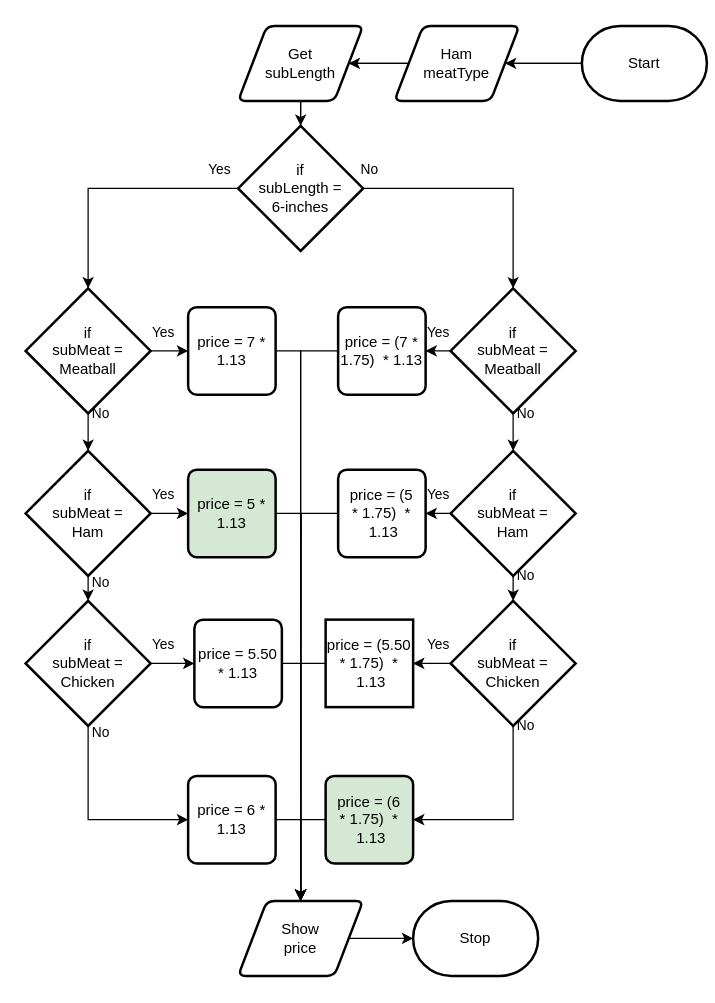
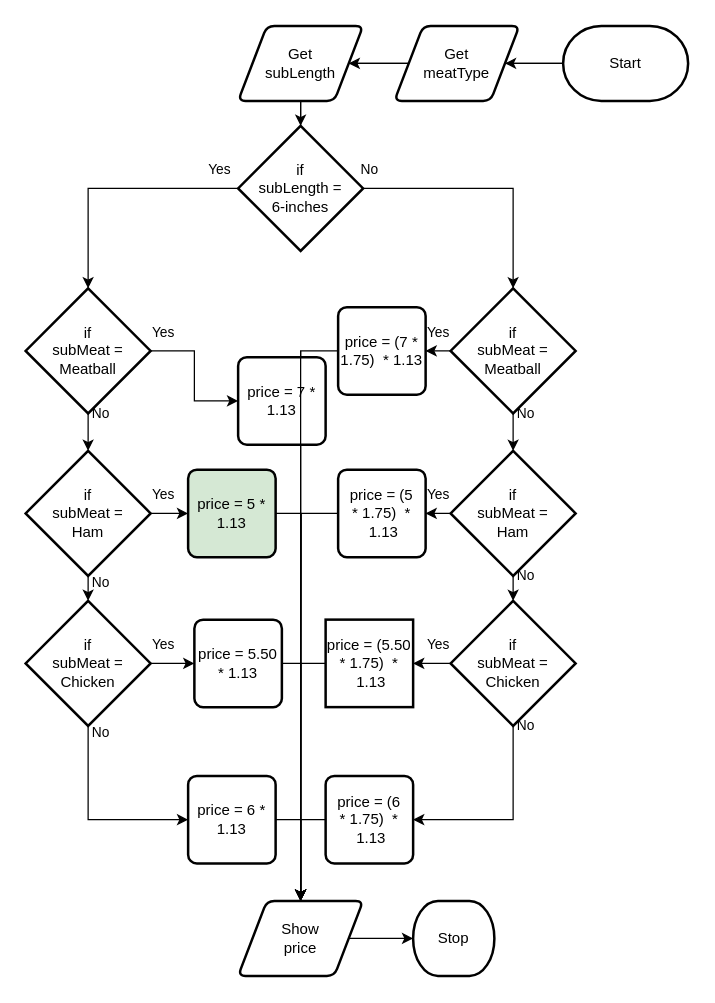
node "Ham meatType": label "Ham meatType" -> "Get meatType"
node "Start": moved (644, 63) -> (626, 63)
node "price = 7 * 1.13": moved (232, 351) -> (282, 401)
node "price = (6 * 1.75) * 1.13": fillcolor #d5e8d4 -> #ffffff
node "Stop": size 125x75 -> 81x75
